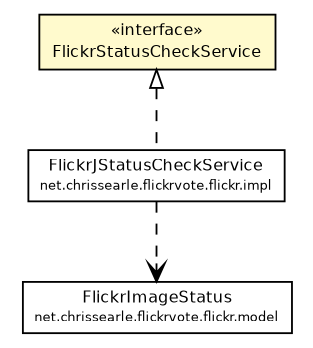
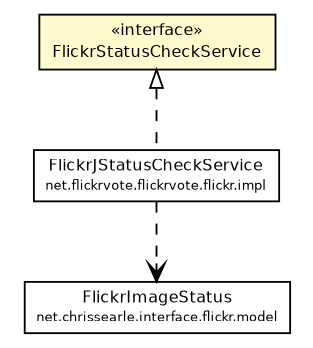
node "FlickrJStatusCheckService": text "net.chrissearle.flickrvote.flickr.impl" -> "net.flickrvote.flickrvote.flickr.impl"
node "FlickrImageStatus": text "net.chrissearle.flickrvote.flickr.model" -> "net.chrissearle.interface.flickr.model"
